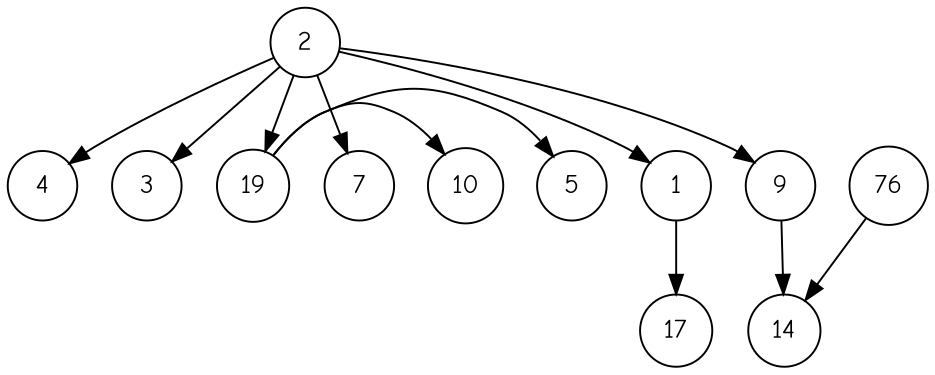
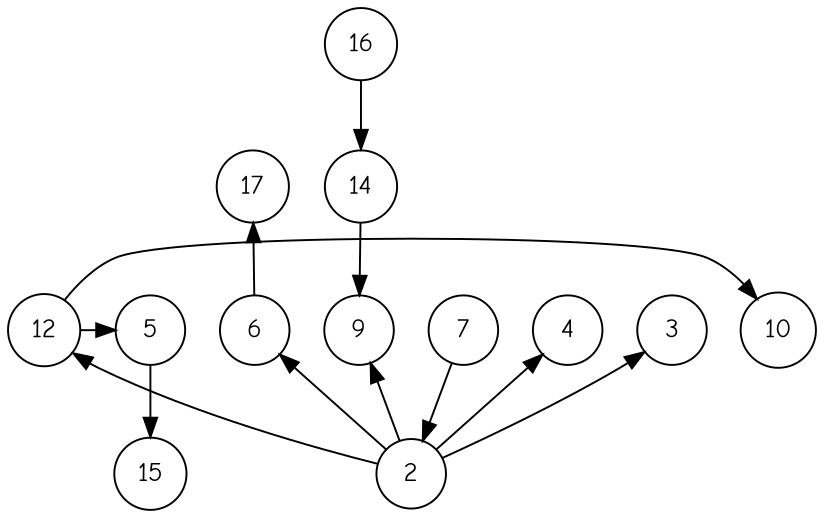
edge "2" -> "7": reversed
node "19": label "19" -> "12"
node "1": label "1" -> "6"
node "76": label "76" -> "16"
edge "9" -> "14": reversed
node "15": added
